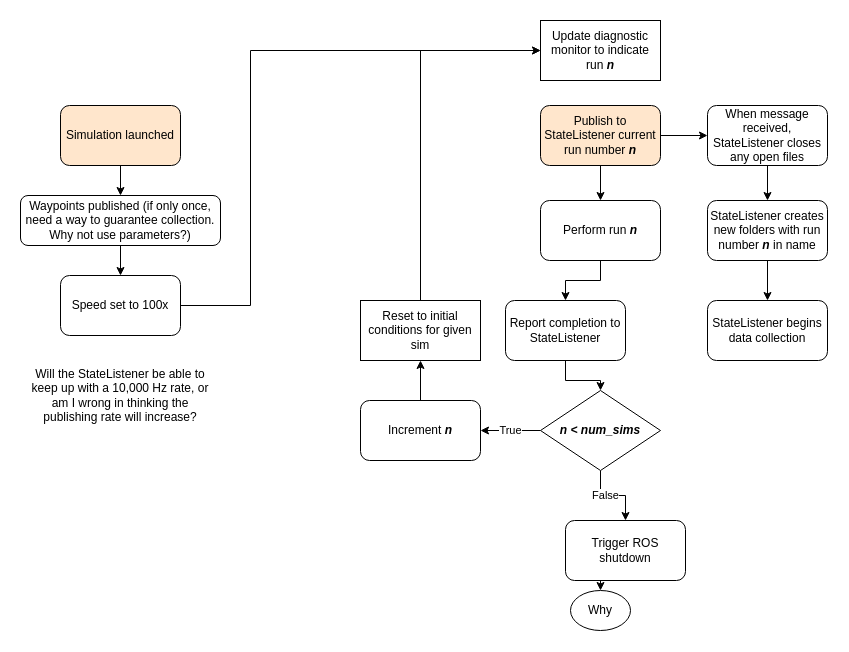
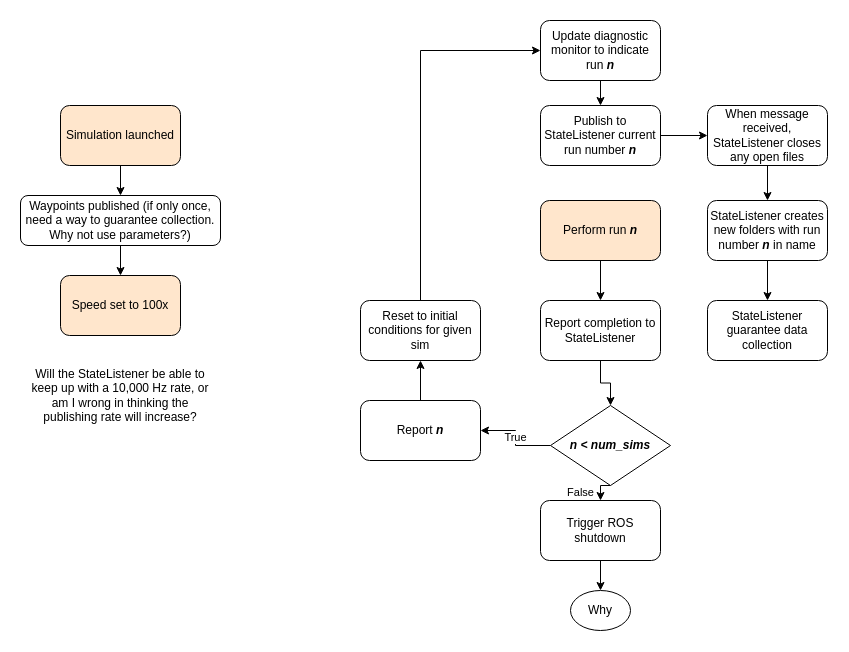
node "Update diagnostic monitor to indicate run n": shape rectangle -> rounded rectangle
edge "Reset to initial conditions for given sim" -> "Update diagnostic monitor to indicate run n": arrowhead open -> classic
edge "Update diagnostic monitor to indicate run n" -> "Publish to StateListener current run number n": added
edge "Speed set to 100x" -> "Update diagnostic monitor to indicate run n": removed
node "Publish to StateListener current run number n": fillcolor #ffe6cc -> #ffffff
edge "Publish to StateListener current run number n" -> "Perform run n": removed
node "Perform run n": fillcolor #ffffff -> #ffe6cc
node "Speed set to 100x": fillcolor #ffffff -> #ffe6cc
node "Reset to initial conditions for given sim": shape rectangle -> rounded rectangle
node "Report completion to StateListener": moved (566, 331) -> (601, 331)
node "StateListener begins data collection": label "StateListener begins data collection" -> "StateListener guarantee data collection"
node "Increment n": label "Increment n" -> "Report n"
node "n < num_sims": moved (601, 431) -> (611, 446)
node "Trigger ROS shutdown": moved (626, 551) -> (601, 531)
